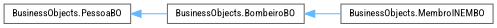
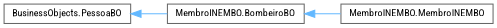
node "BusinessObjects.BombeiroBO": label "BusinessObjects.BombeiroBO" -> "MembroINEMBO.BombeiroBO"
node "BusinessObjects.MembroINEMBO": label "BusinessObjects.MembroINEMBO" -> "MembroINEMBO.MembroINEMBO"
